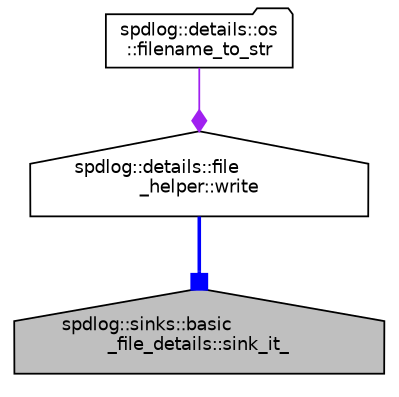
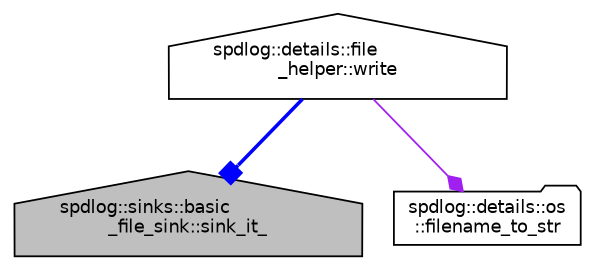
edge "spdlog::details::os ::filename_to_str" -> "spdlog::details::file _helper::write": reversed
node "spdlog::sinks::basic _file_details::sink_it_": label "spdlog::sinks::basic _file_details::sink_it_" -> "spdlog::sinks::basic _file_sink::sink_it_"
